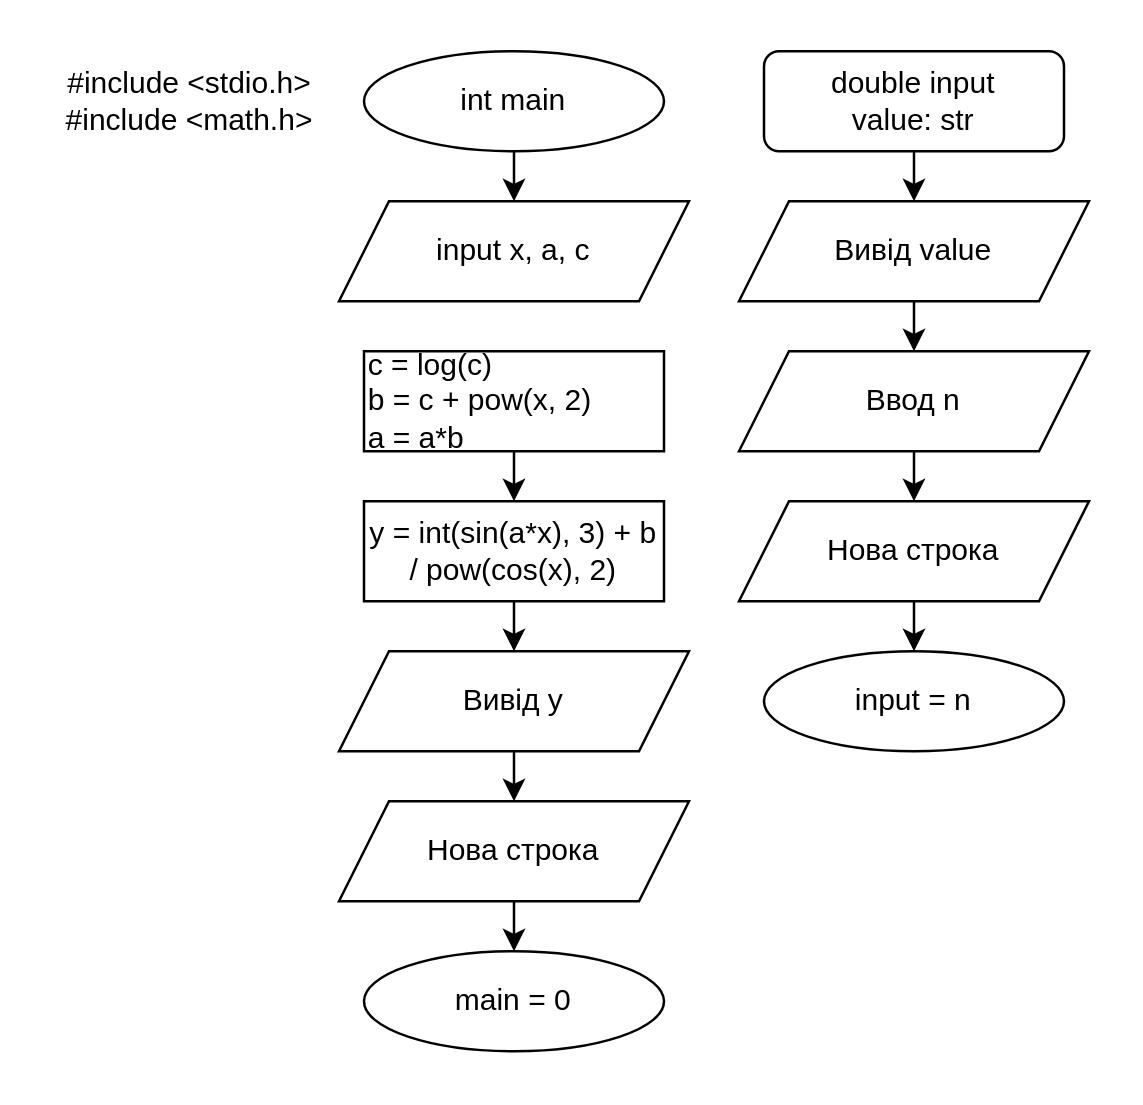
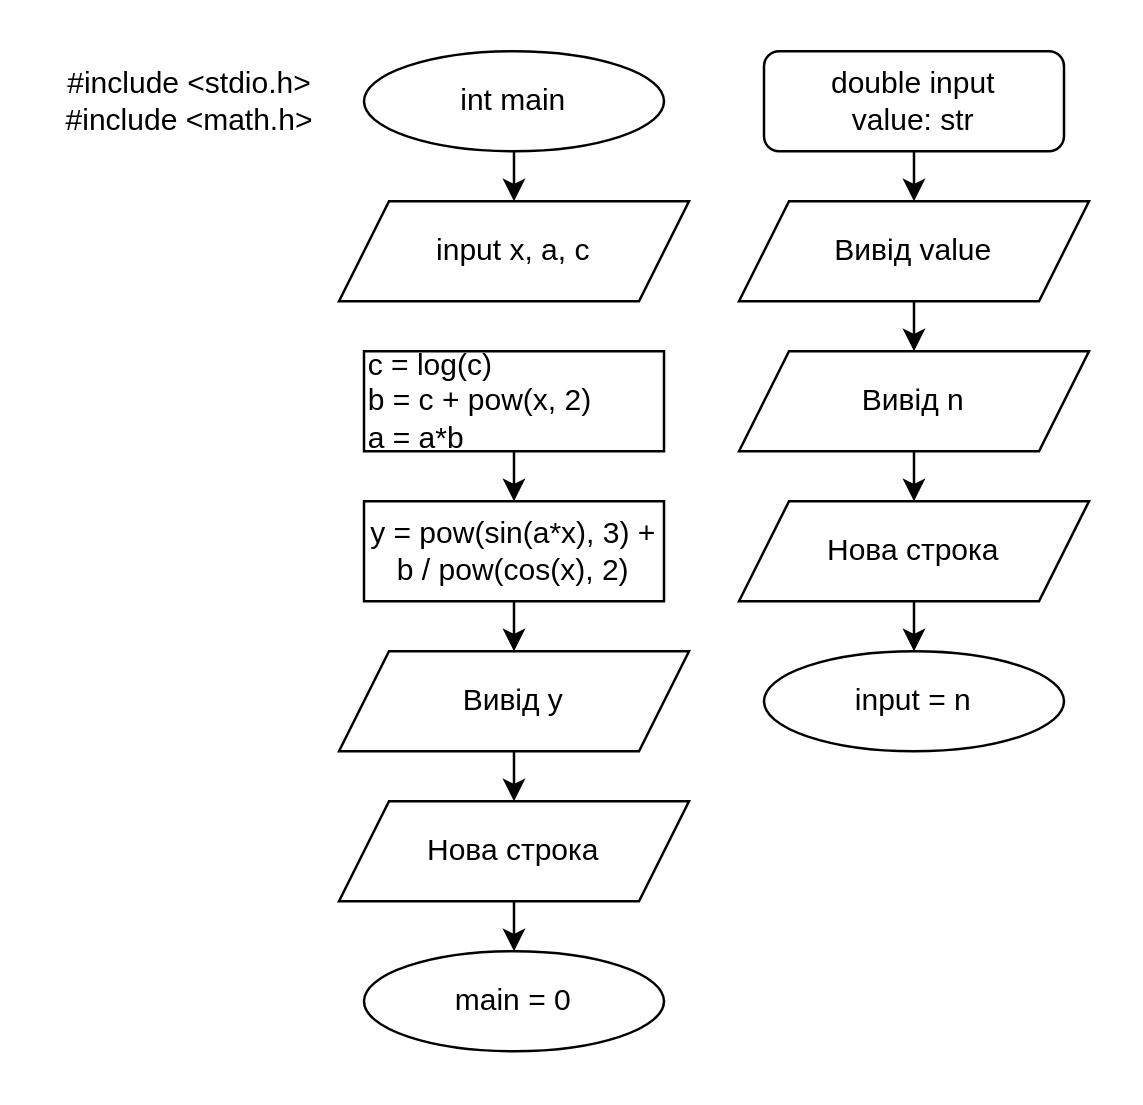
node "Ввод n": label "Ввод n" -> "Вивід n"
node "y = int(sin(a*x), 3) + b / pow(cos(x), 2)": label "y = int(sin(a*x), 3) + b / pow(cos(x), 2)" -> "y = pow(sin(a*x), 3) + b / pow(cos(x), 2)"
